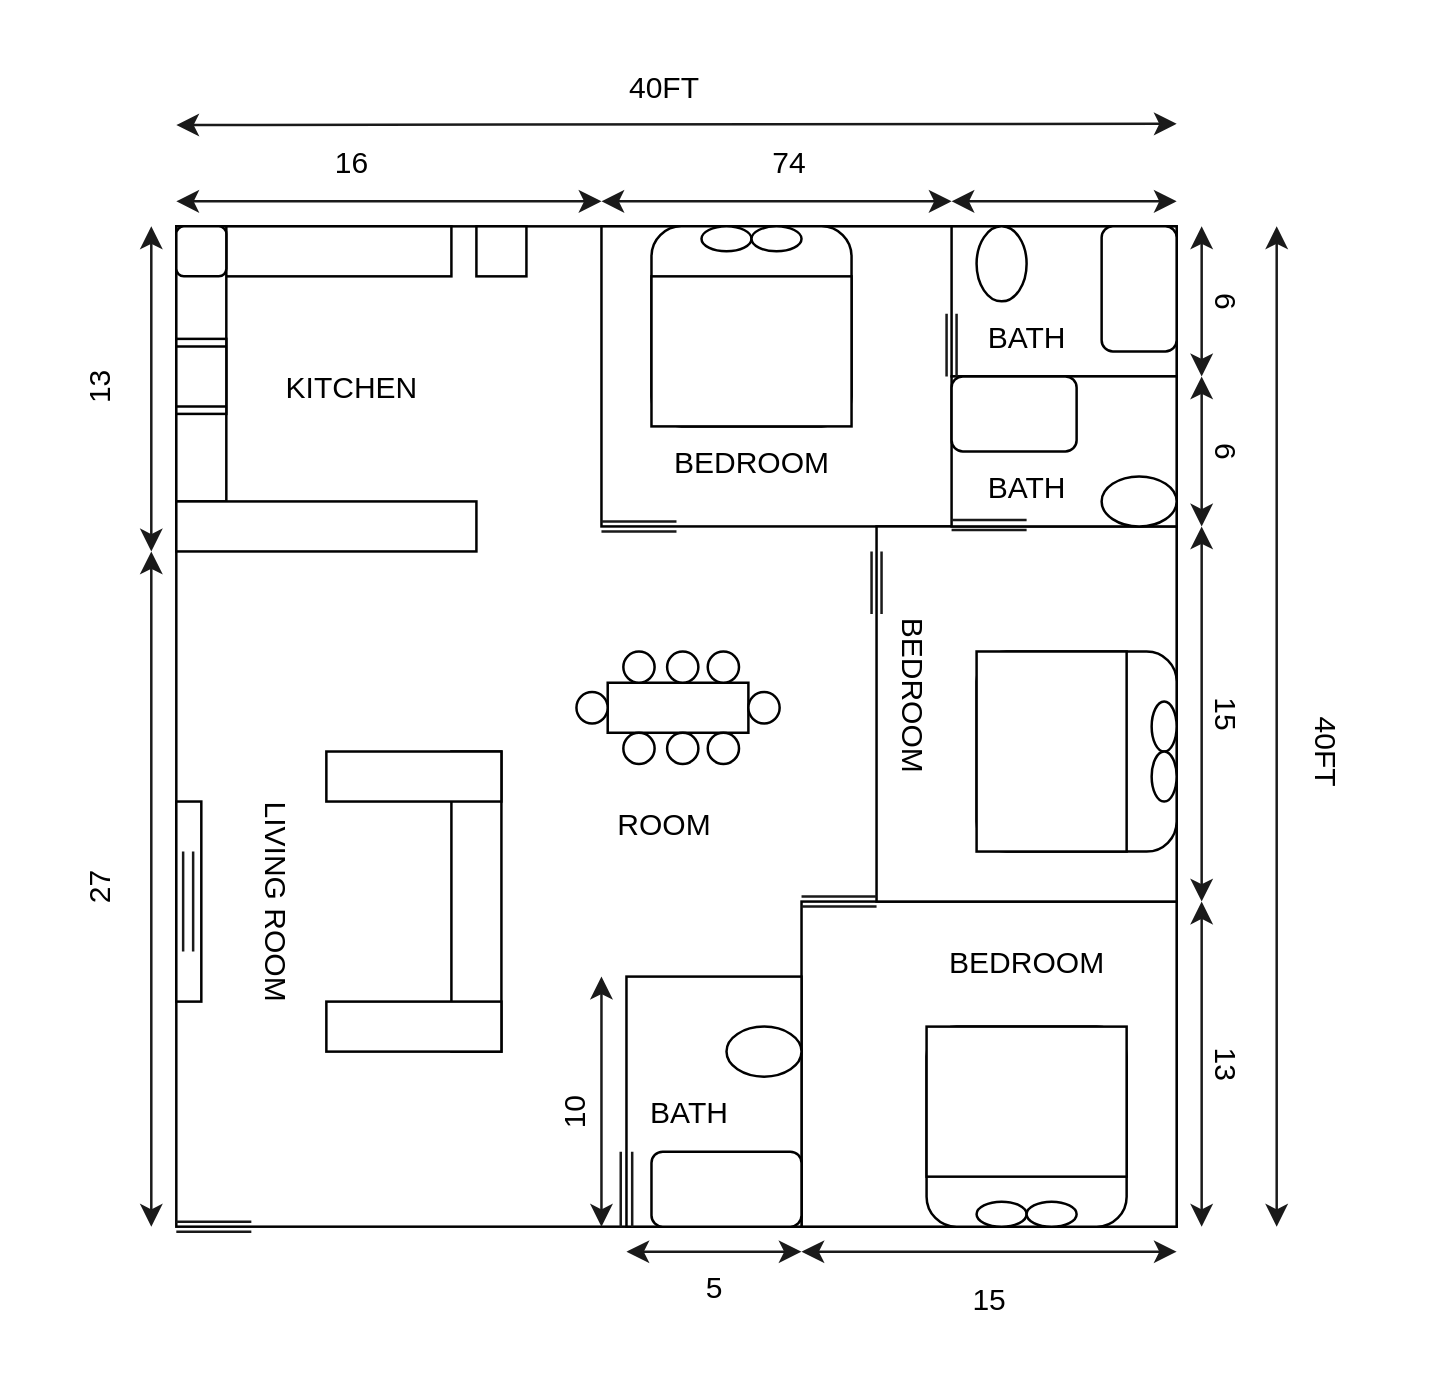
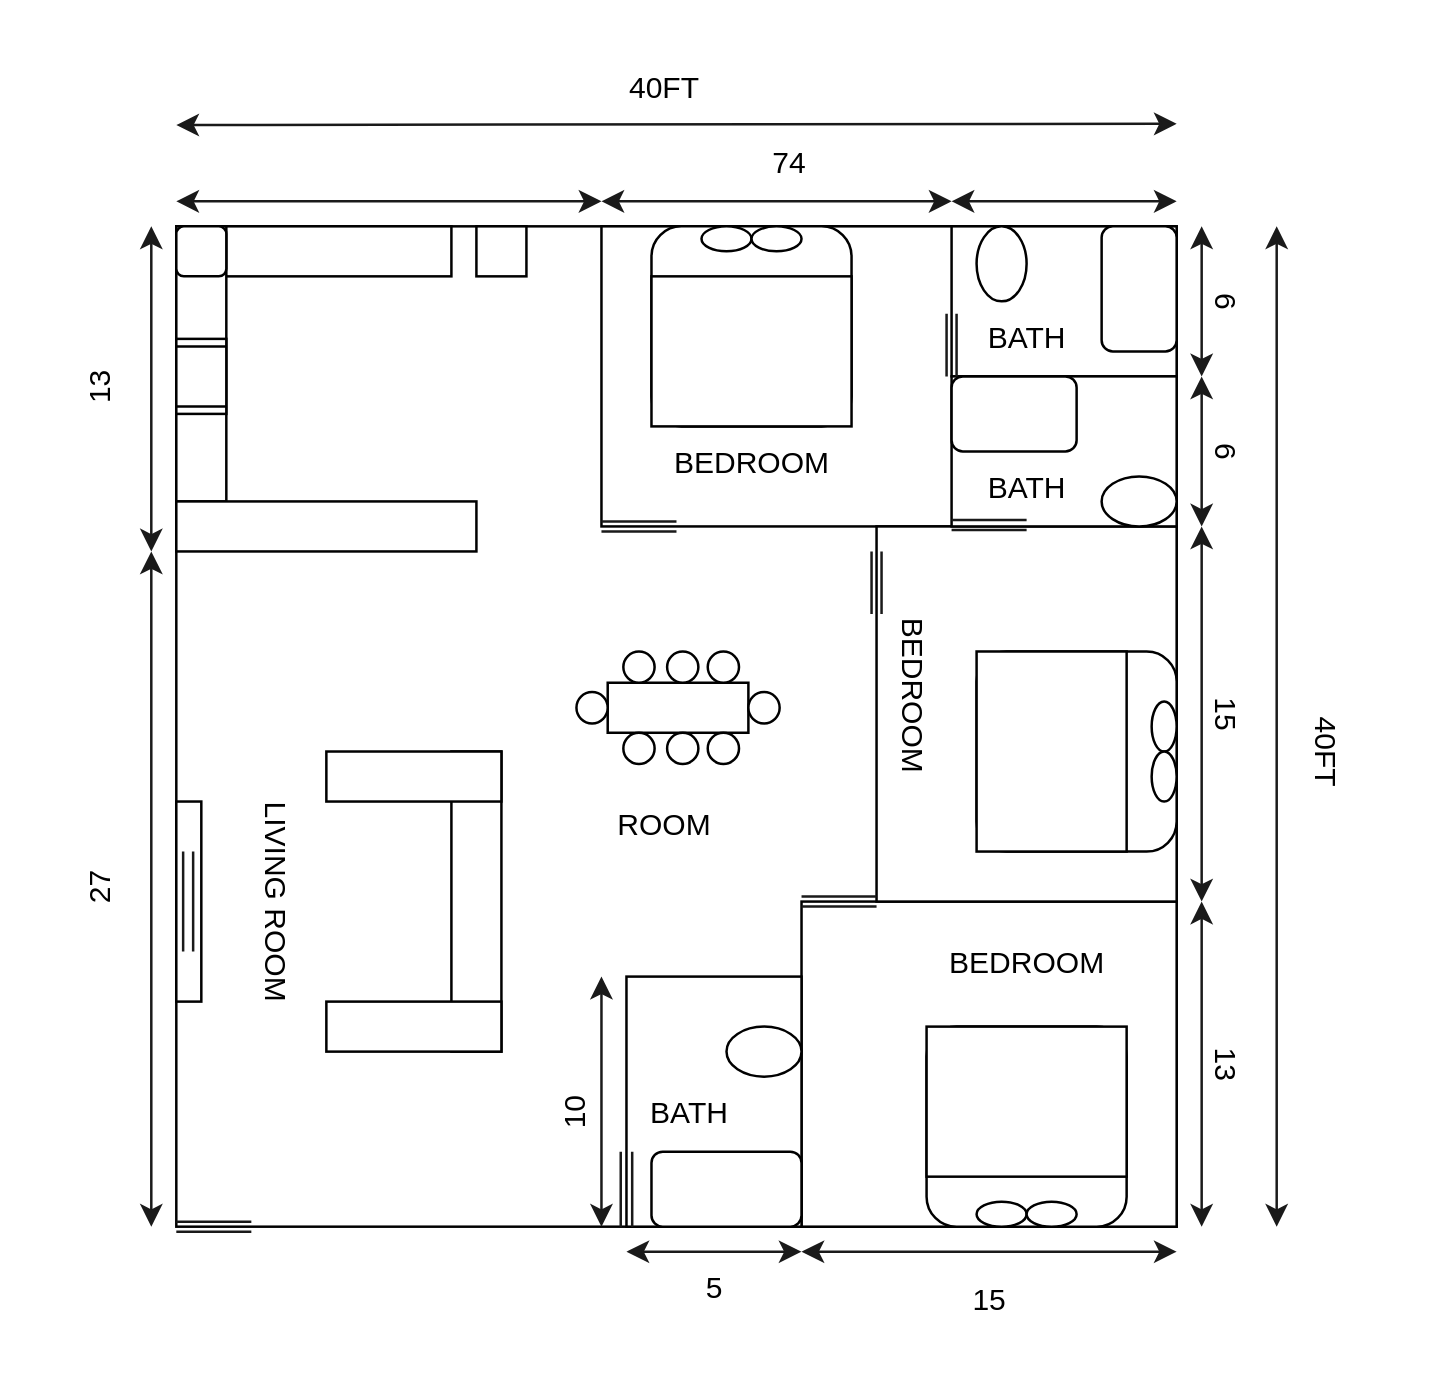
node "16": removed
node "KITCHEN": removed
